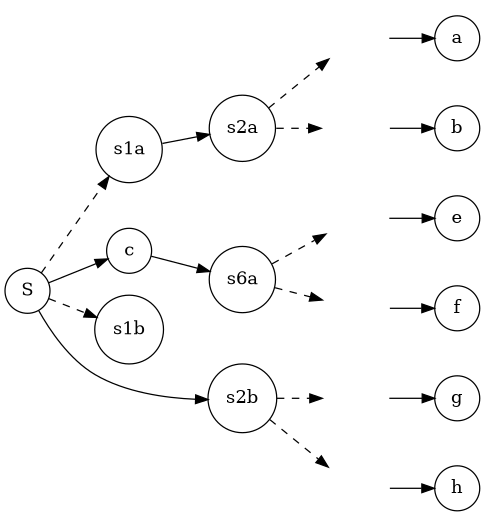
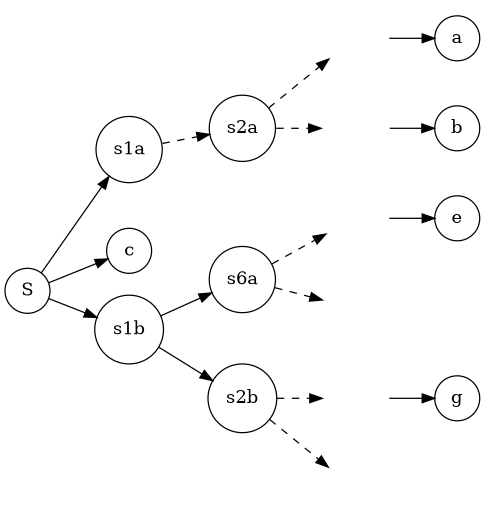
edge "s1a" -> "s2a": style solid -> dashed
edge "S" -> "s1a": style dashed -> solid
edge "c" -> "s6a": now "s1b" -> "s6a"
edge "S" -> "s1b": style dashed -> solid
node "f": removed
edge "S" -> "s2b": now "s1b" -> "s2b"
node "h": removed
